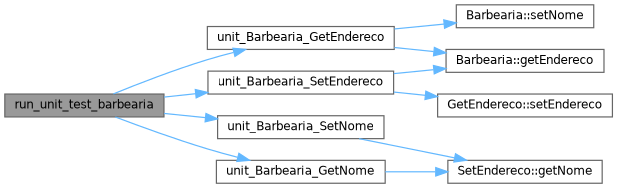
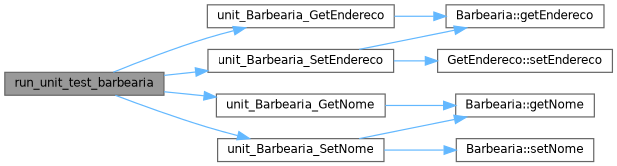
edge "unit_Barbearia_GetEndereco" -> "Barbearia::setNome": now "unit_Barbearia_SetNome" -> "Barbearia::setNome"
node "SetEndereco::getNome": label "SetEndereco::getNome" -> "Barbearia::getNome"
